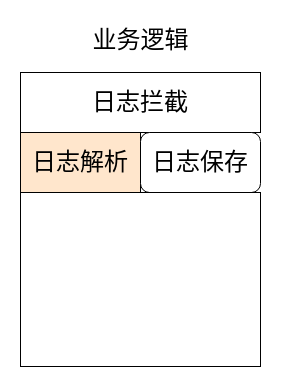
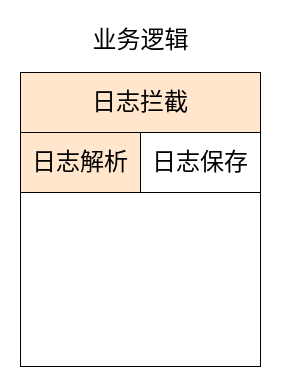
node "日志拦截": fillcolor #ffffff -> #ffe6cc
node "日志保存": shape rounded rectangle -> rectangle
